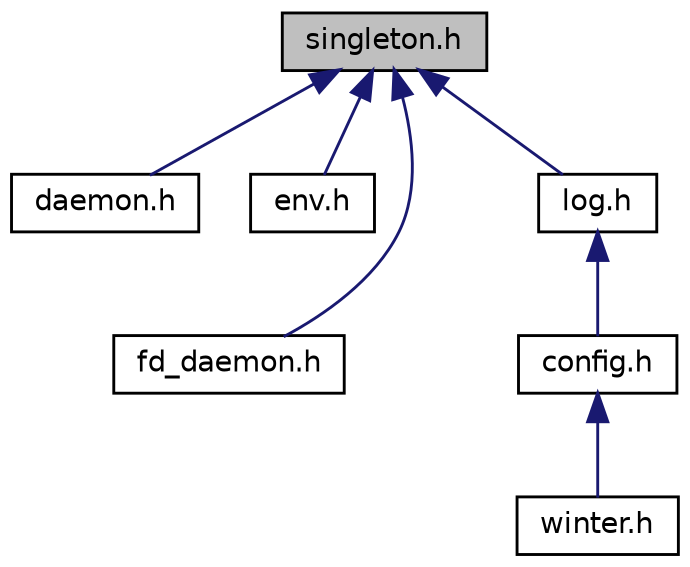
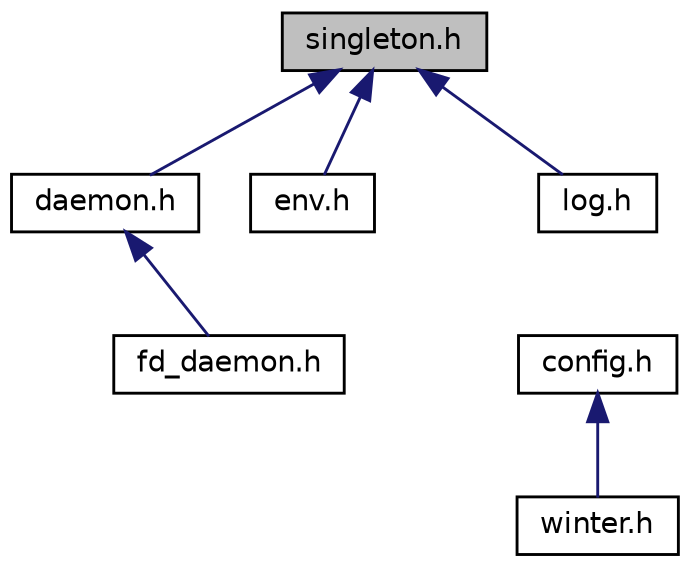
edge "fd_daemon.h" -> "singleton.h": now "fd_daemon.h" -> "daemon.h"
edge "config.h" -> "log.h": removed
